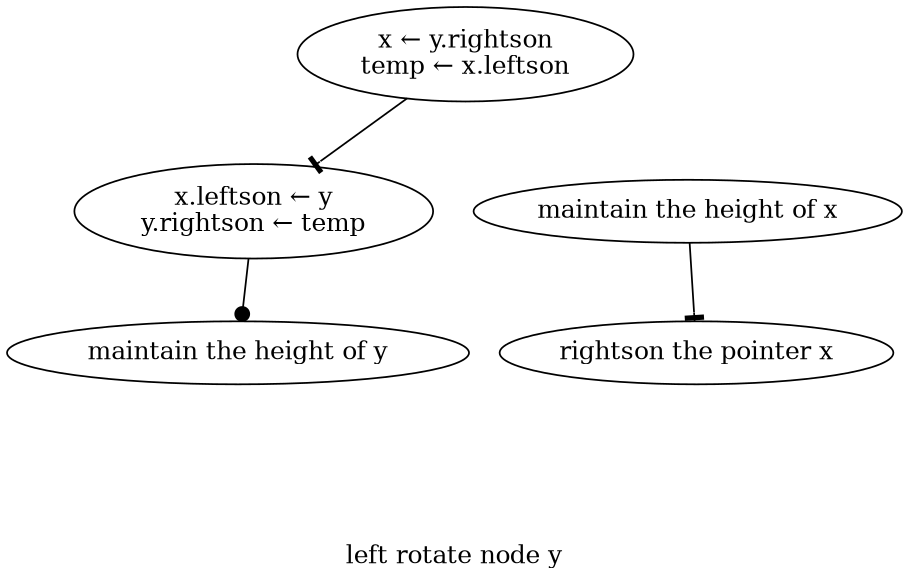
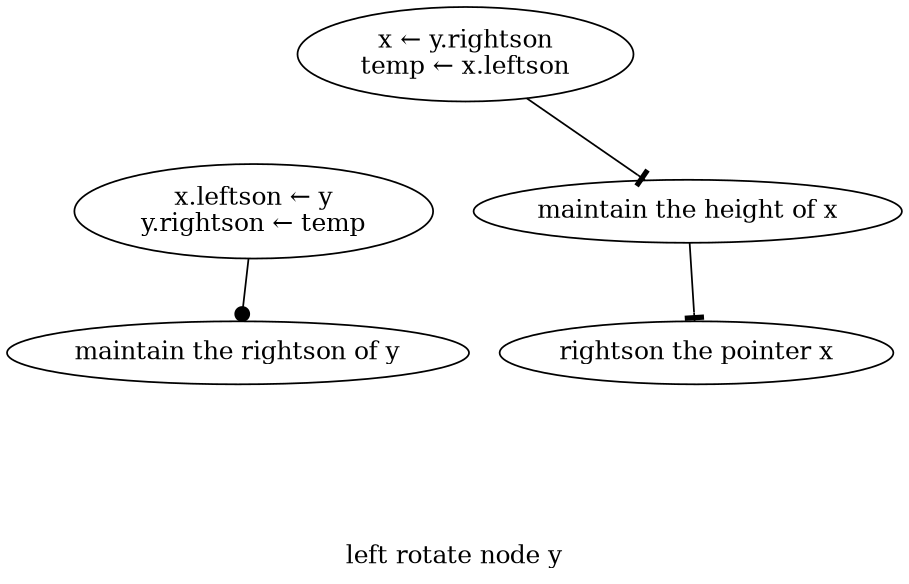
edge "x ← y.rightson temp ← x.leftson" -> "x.leftson ← y y.rightson ← temp": now "x ← y.rightson temp ← x.leftson" -> "maintain the height of x"
node "maintain the height of y": label "maintain the height of y" -> "maintain the rightson of y"
